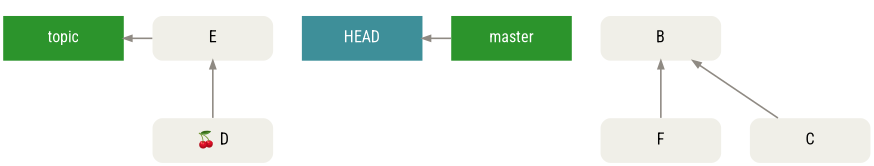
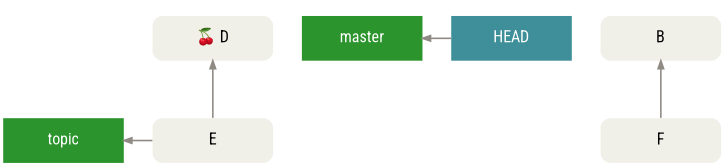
edge "master" -> "HEAD": reversed
edge "🍒 D" -> "E": reversed
node "C": removed
